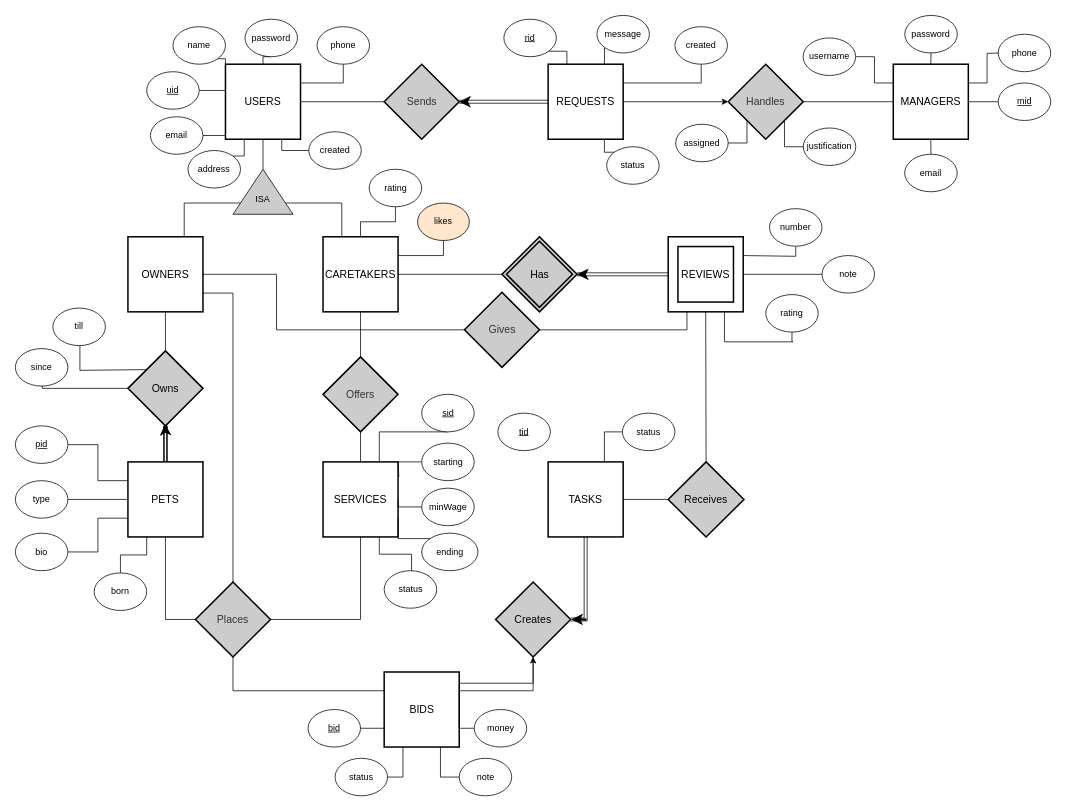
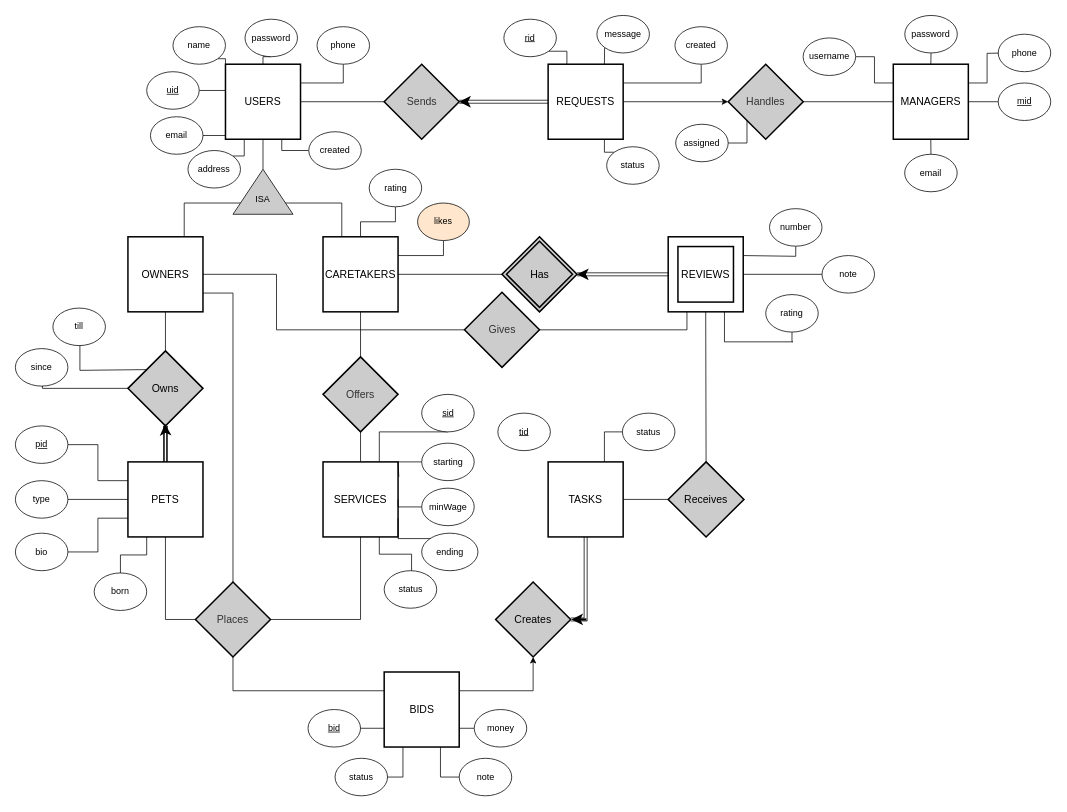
edge "Handles" -- "justification": removed
node "justification": removed
edge "Creates" -- "money": now "BIDS" -- "money"
